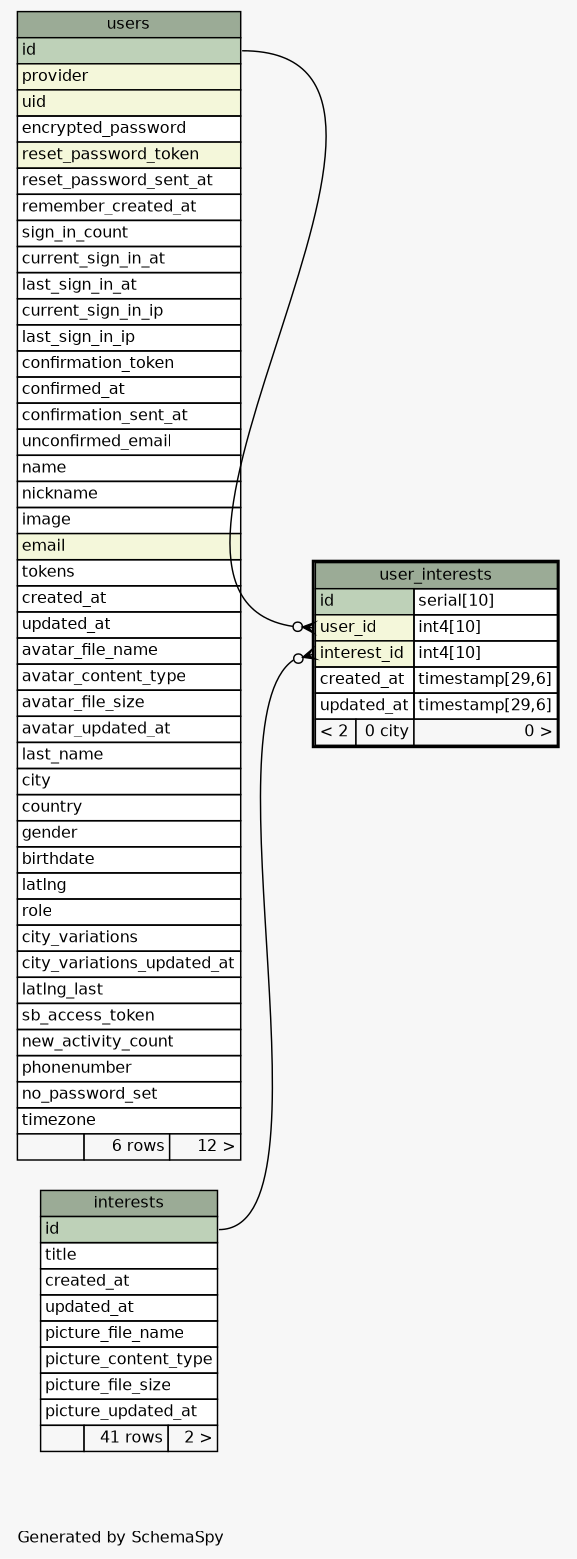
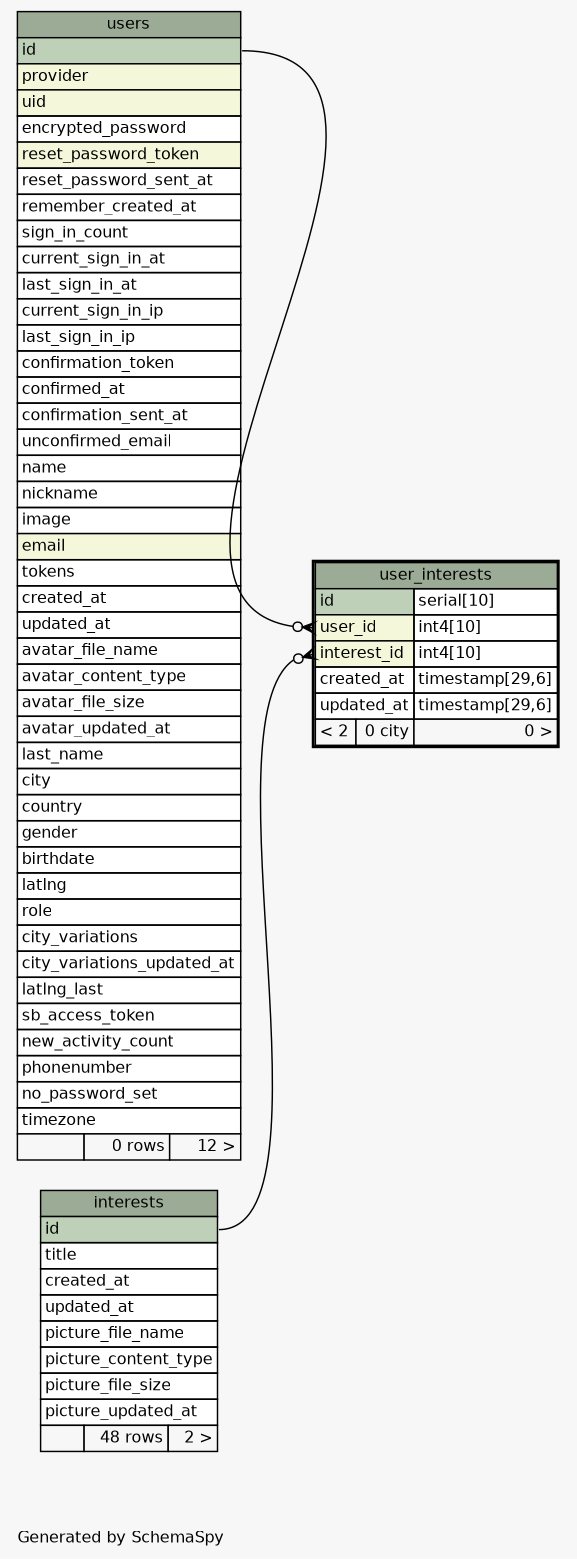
node "users": text "6 rows" -> "0 rows"
node "interests": text "41 rows" -> "48 rows"
